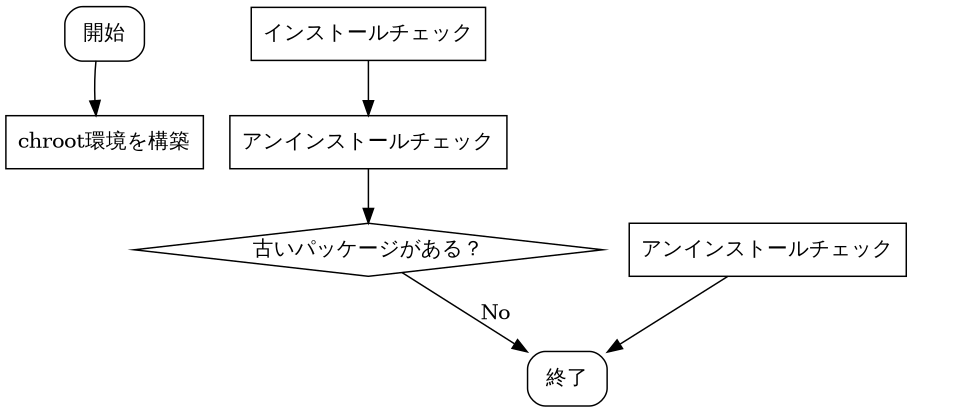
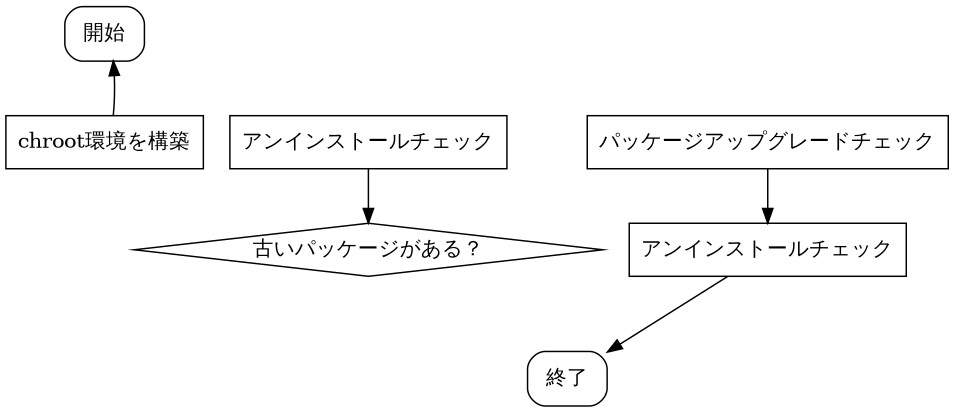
node "インストールチェック": removed
edge "開始" -> "chroot環境を構築": reversed
node "パッケージアップグレードチェック": added
edge "古いパッケージがある？" -> "終了": removed, label "No"
